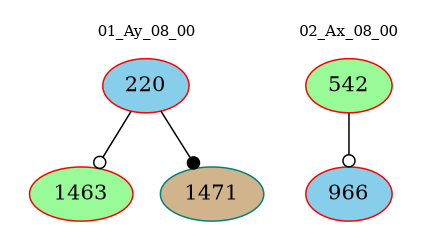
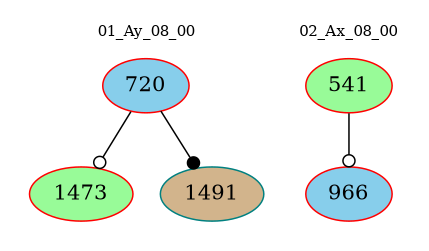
node "220": label "220" -> "720"
node "542": label "542" -> "541"
node "1463": label "1463" -> "1473"
node "1471": label "1471" -> "1491"
